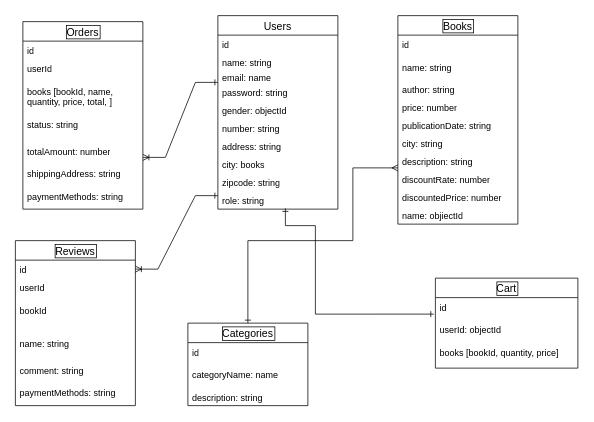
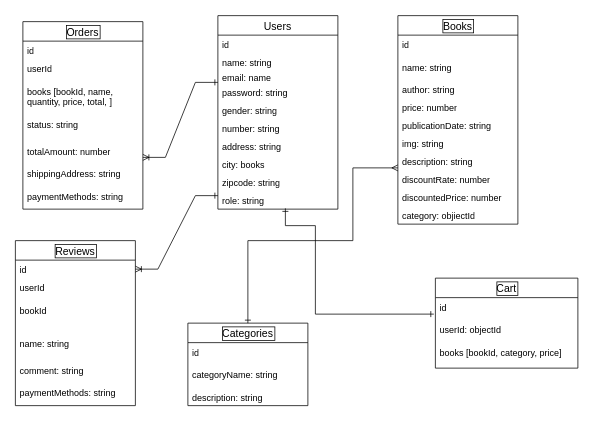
node "gender: objectId": label "gender: objectId" -> "gender: string"
node "city: string": label "city: string" -> "img: string"
node "name: objiectId": label "name: objiectId" -> "category: objiectId"
node "books [bookId, quantity, price]": label "books [bookId, quantity, price]" -> "books [bookId, category, price]"
node "categoryName: name": label "categoryName: name" -> "categoryName: string"
